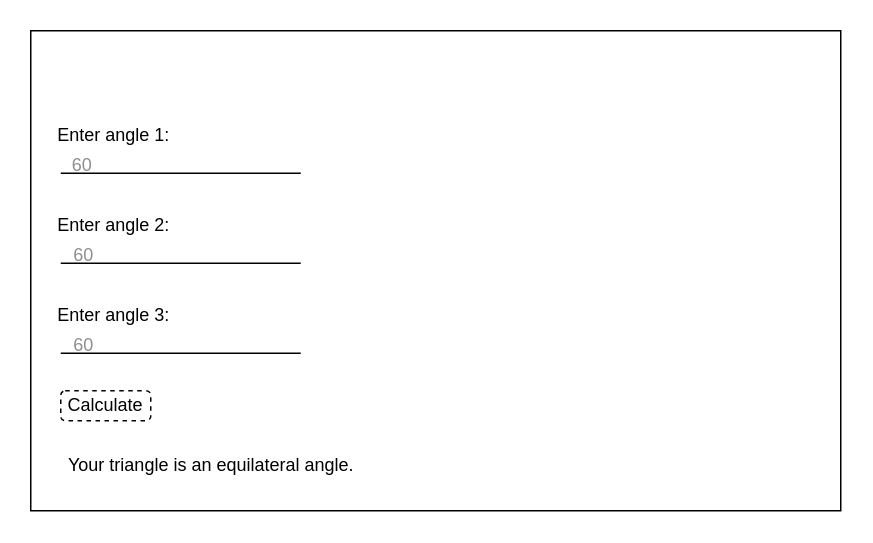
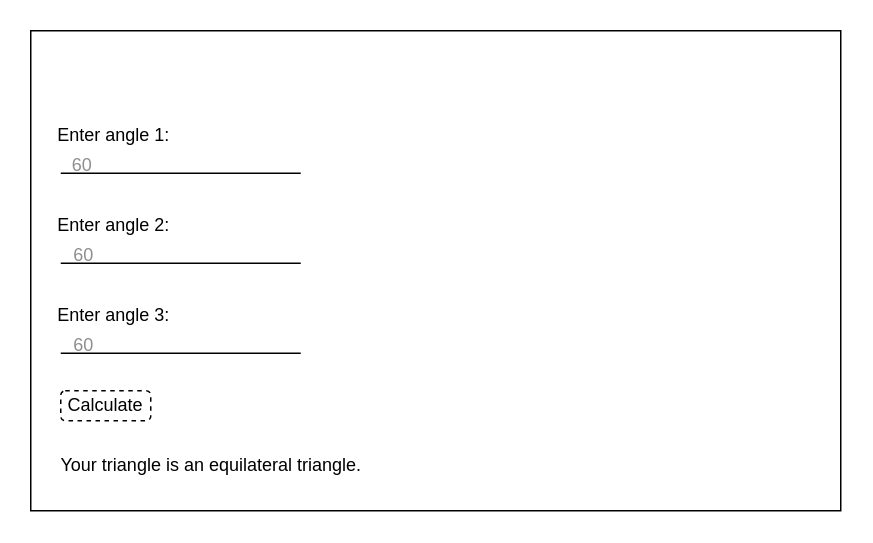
node "Your triangle is an equilateral angle.": label "Your triangle is an equilateral angle." -> "Your triangle is an equilateral triangle."
